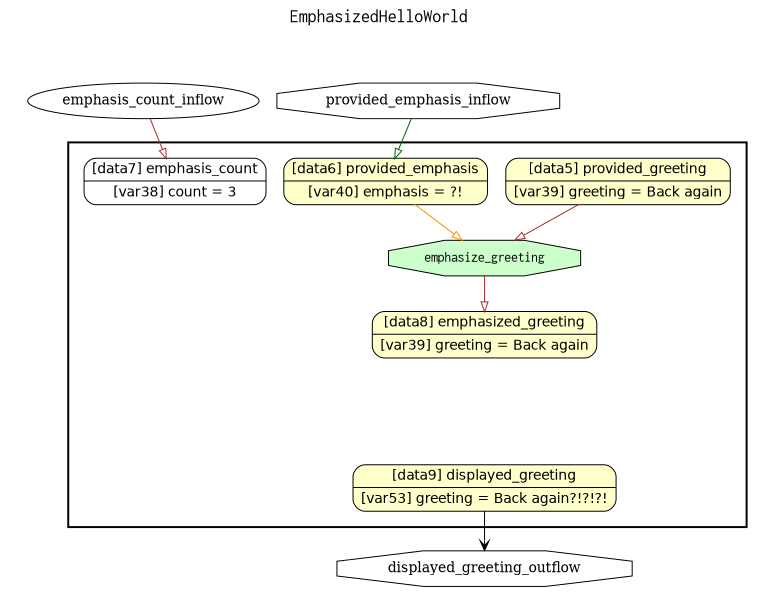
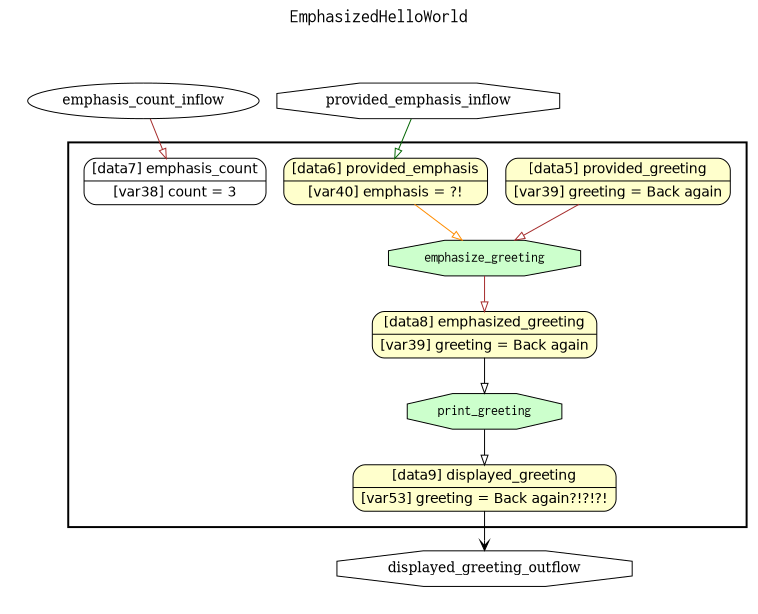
node "print_greeting": added
